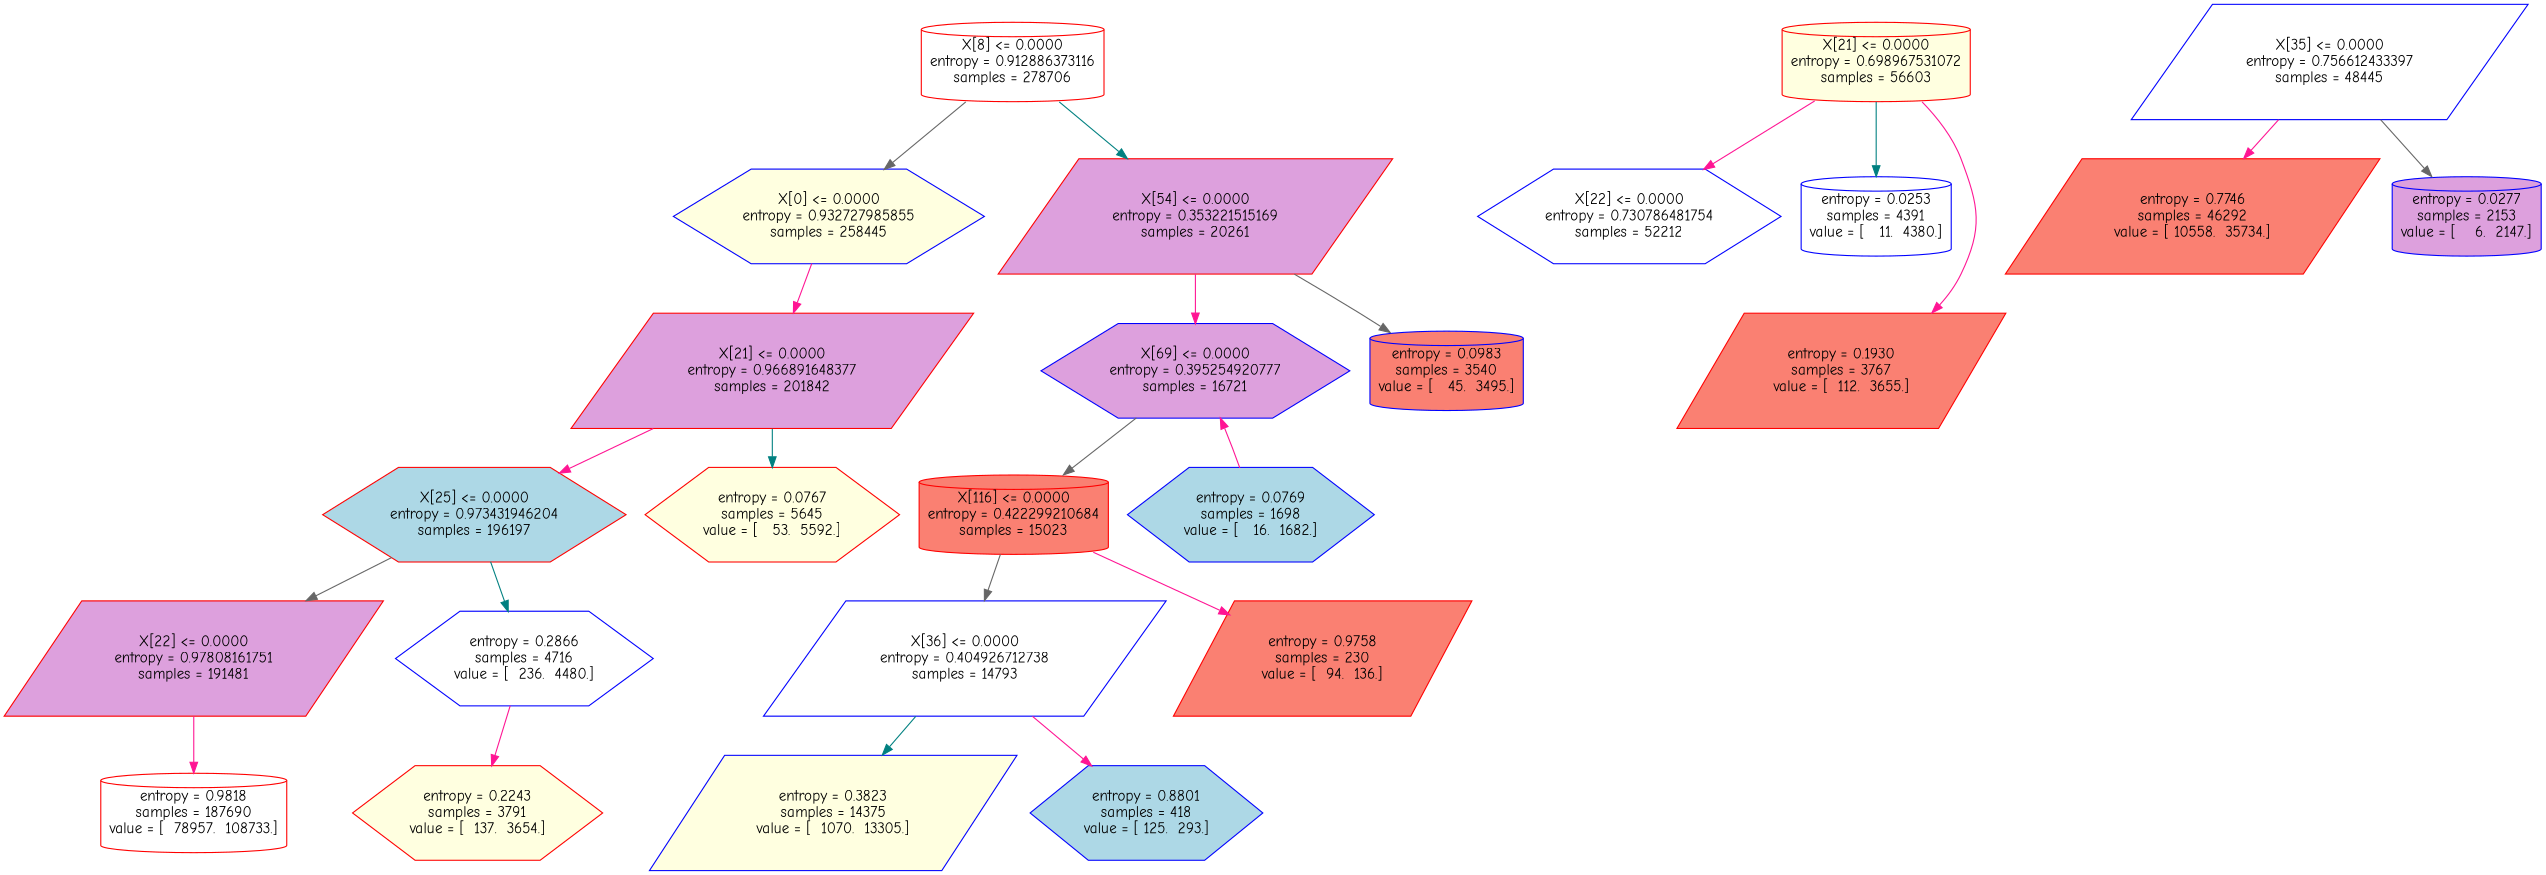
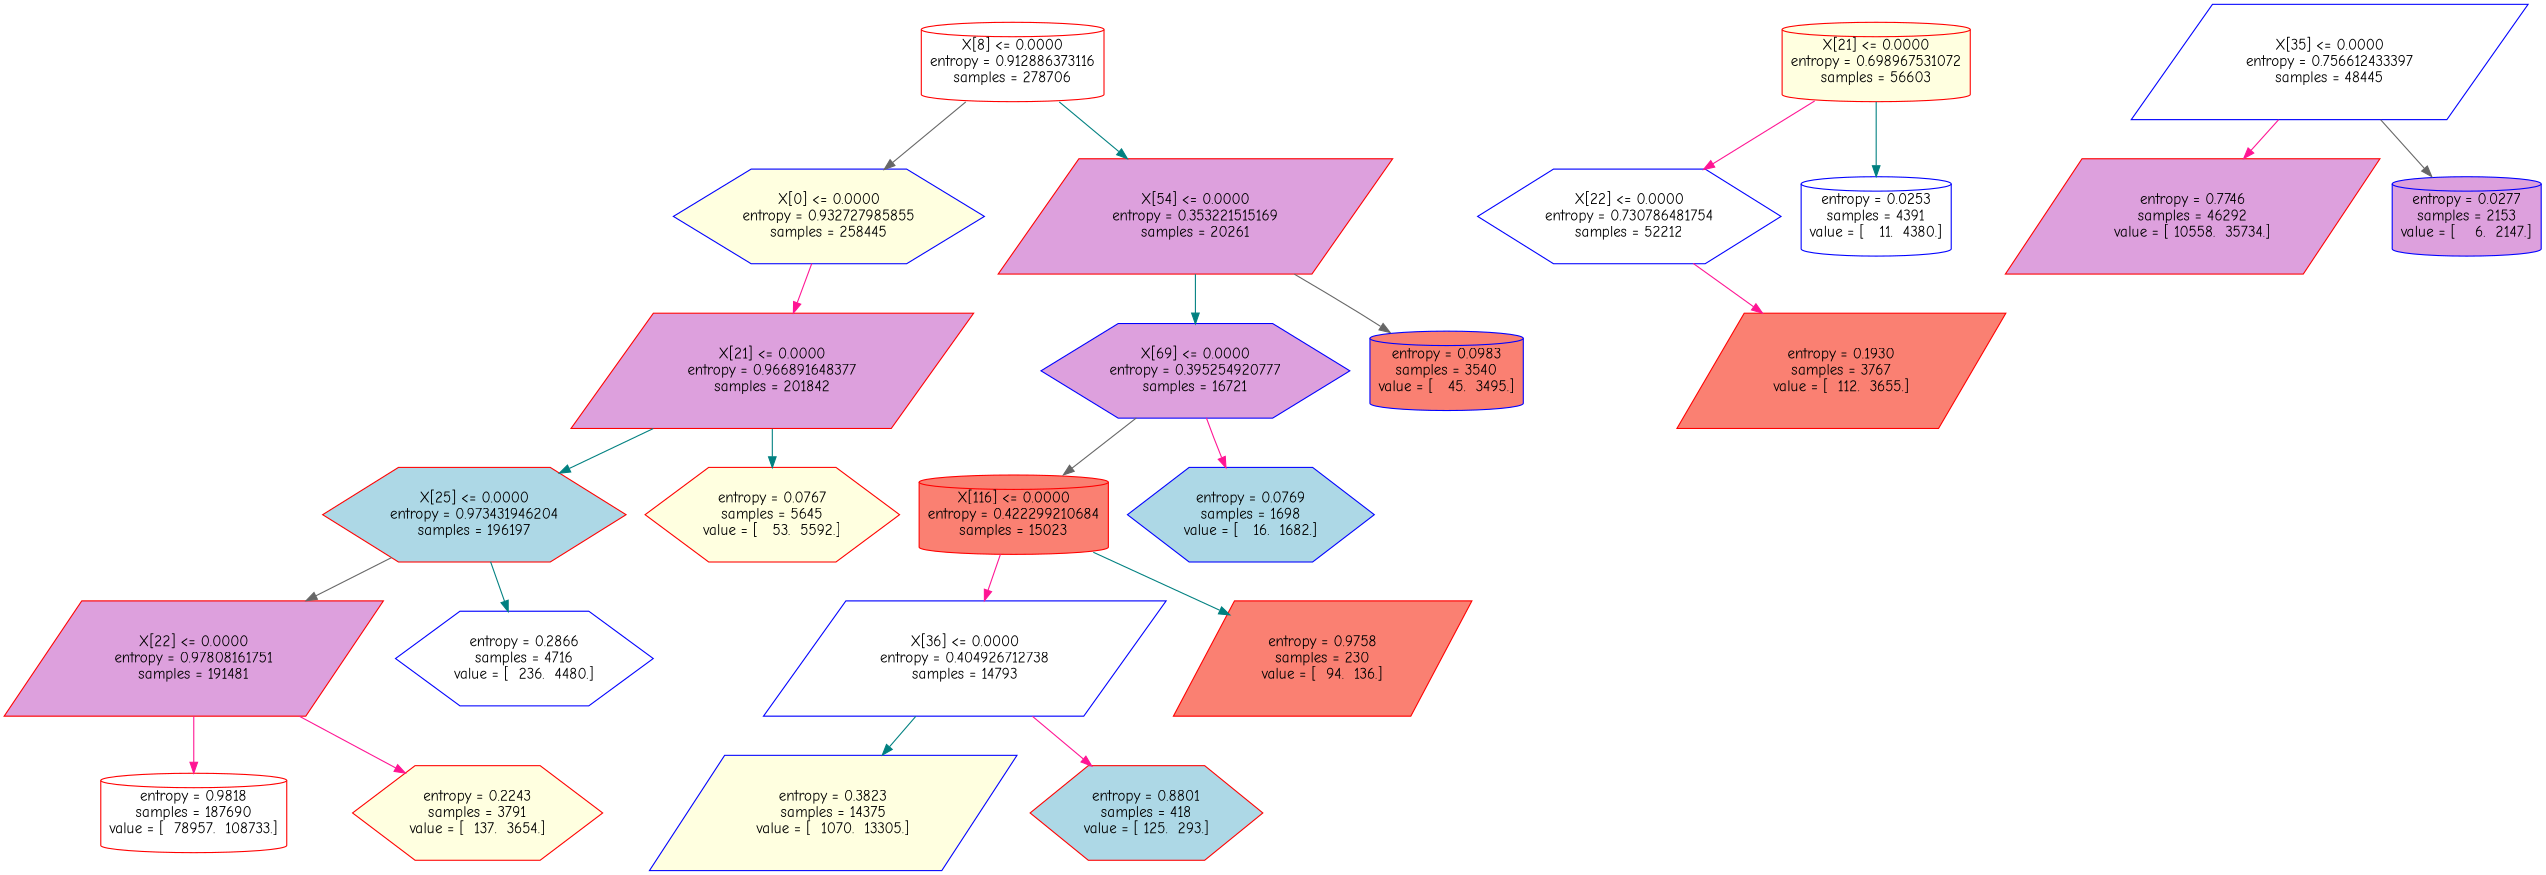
edge "X[21] <= 0.0000 entropy = 0.698967531072 samples = 56603" -> "entropy = 0.1930 samples = 3767 value = [  112.  3655.]": now "X[22] <= 0.0000 entropy = 0.730786481754 samples = 52212" -> "entropy = 0.1930 samples = 3767 value = [  112.  3655.]"
node "entropy = 0.7746 samples = 46292 value = [ 10558.  35734.]": fillcolor salmon -> plum
edge "X[54] <= 0.0000 entropy = 0.353221515169 samples = 20261" -> "X[69] <= 0.0000 entropy = 0.395254920777 samples = 16721": color deeppink -> teal
edge "X[21] <= 0.0000 entropy = 0.966891648377 samples = 201842" -> "X[25] <= 0.0000 entropy = 0.973431946204 samples = 196197": color deeppink -> teal
edge "entropy = 0.0769 samples = 1698 value = [   16.  1682.]" -> "X[69] <= 0.0000 entropy = 0.395254920777 samples = 16721": reversed
edge "X[116] <= 0.0000 entropy = 0.422299210684 samples = 15023" -> "X[36] <= 0.0000 entropy = 0.404926712738 samples = 14793": color gray40 -> deeppink
edge "X[116] <= 0.0000 entropy = 0.422299210684 samples = 15023" -> "entropy = 0.9758 samples = 230 value = [  94.  136.]": color deeppink -> teal
edge "entropy = 0.2866 samples = 4716 value = [  236.  4480.]" -> "entropy = 0.2243 samples = 3791 value = [  137.  3654.]": now "X[22] <= 0.0000 entropy = 0.97808161751 samples = 191481" -> "entropy = 0.2243 samples = 3791 value = [  137.  3654.]"
node "entropy = 0.8801 samples = 418 value = [ 125.  293.]": color blue -> red
